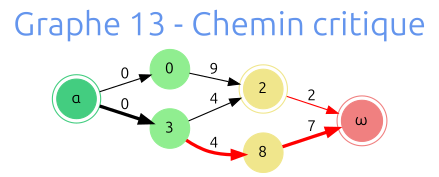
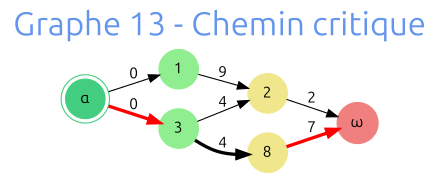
node "0": label "0" -> "1"
node "2": shape doublecircle -> circle
edge "2" -> "ω": color red -> black
edge "α" -> "3": color black -> red
node "ω": shape doublecircle -> circle
edge "3" -> "8": color red -> black
